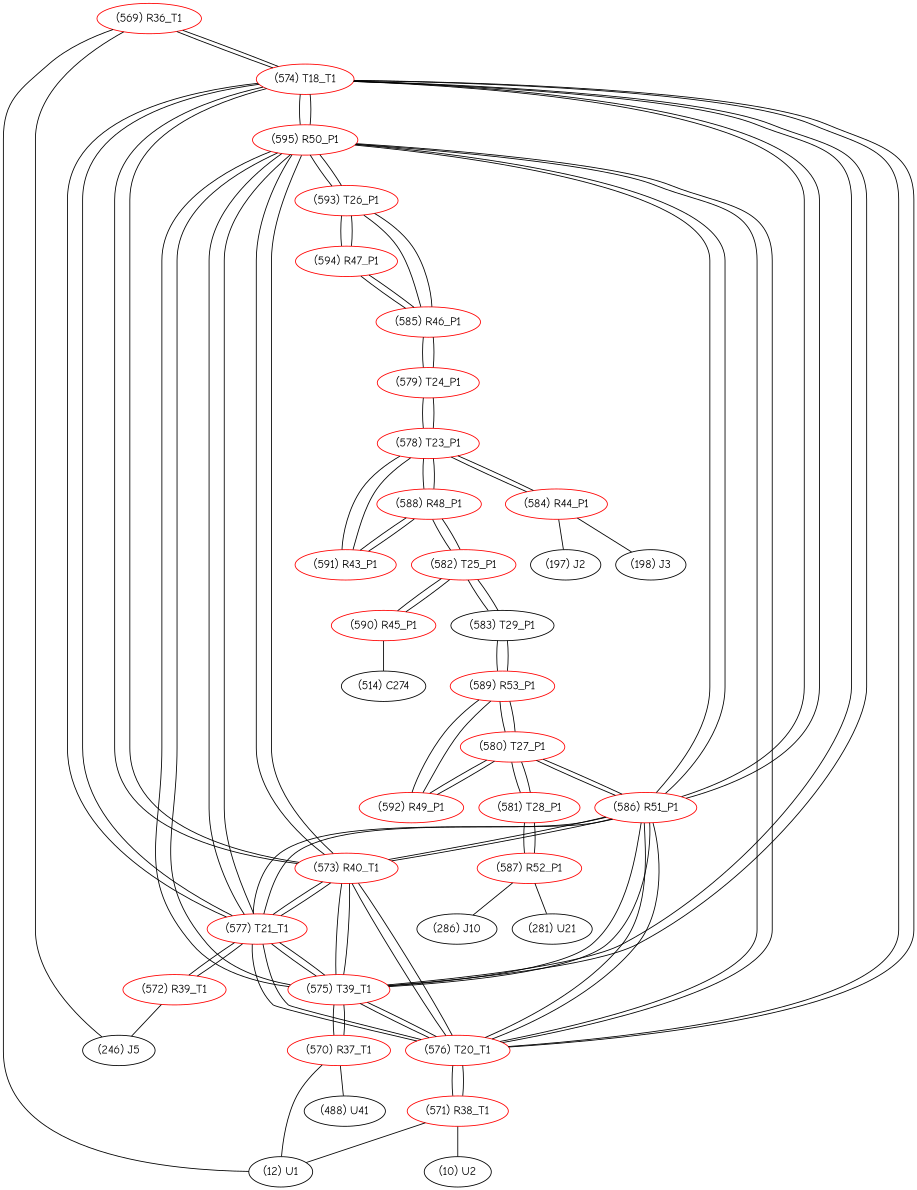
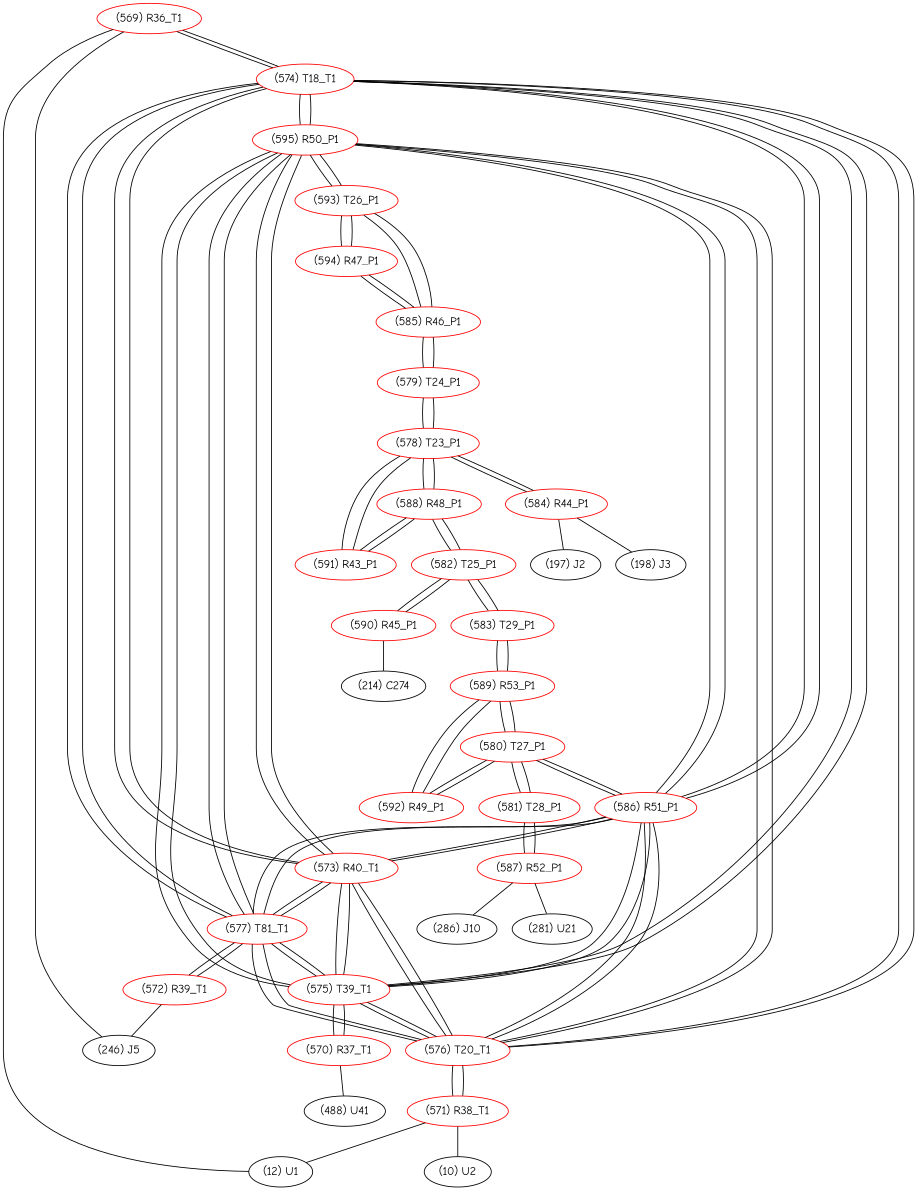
node "(583) T29_P1": color black -> red
node "(514) C274": label "(514) C274" -> "(214) C274"
node "(577) T21_T1": label "(577) T21_T1" -> "(577) T81_T1"
edge "(570) R37_T1" -- "(12) U1": removed
